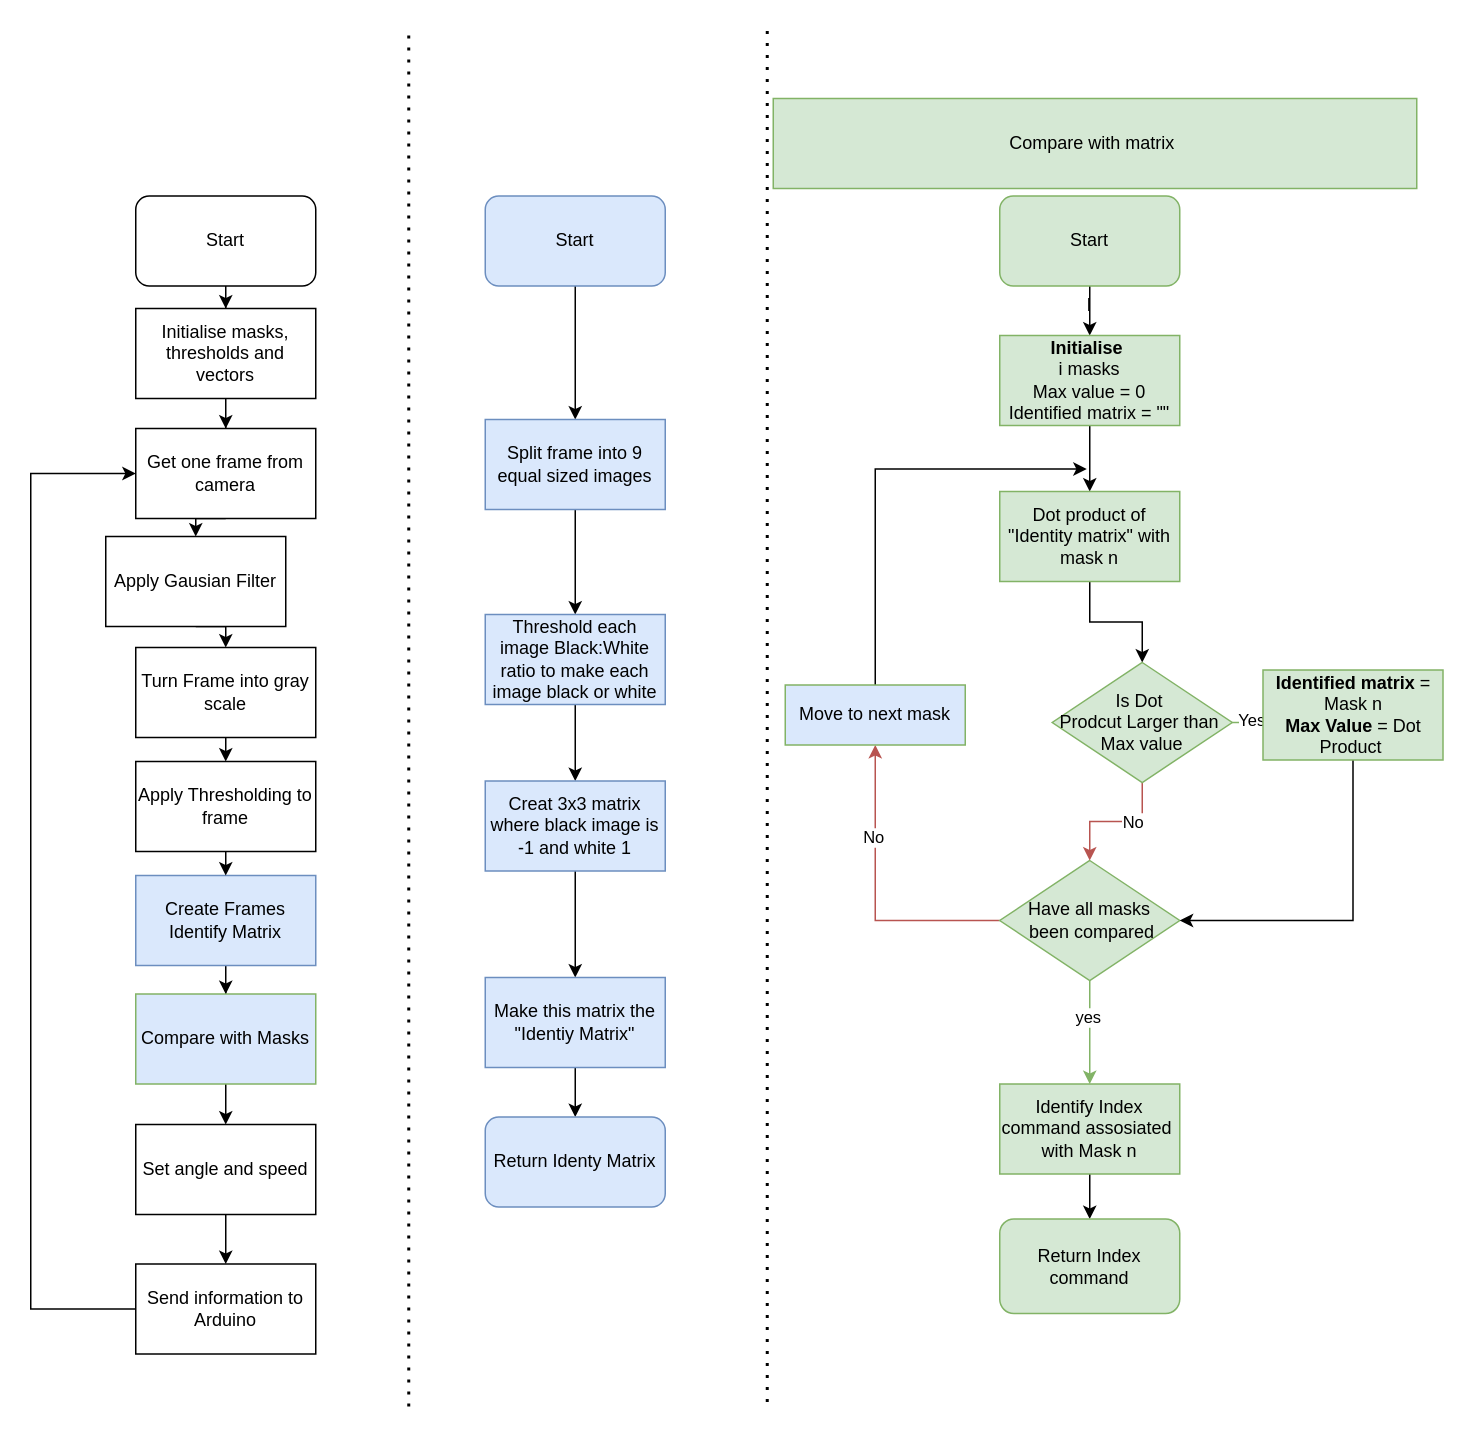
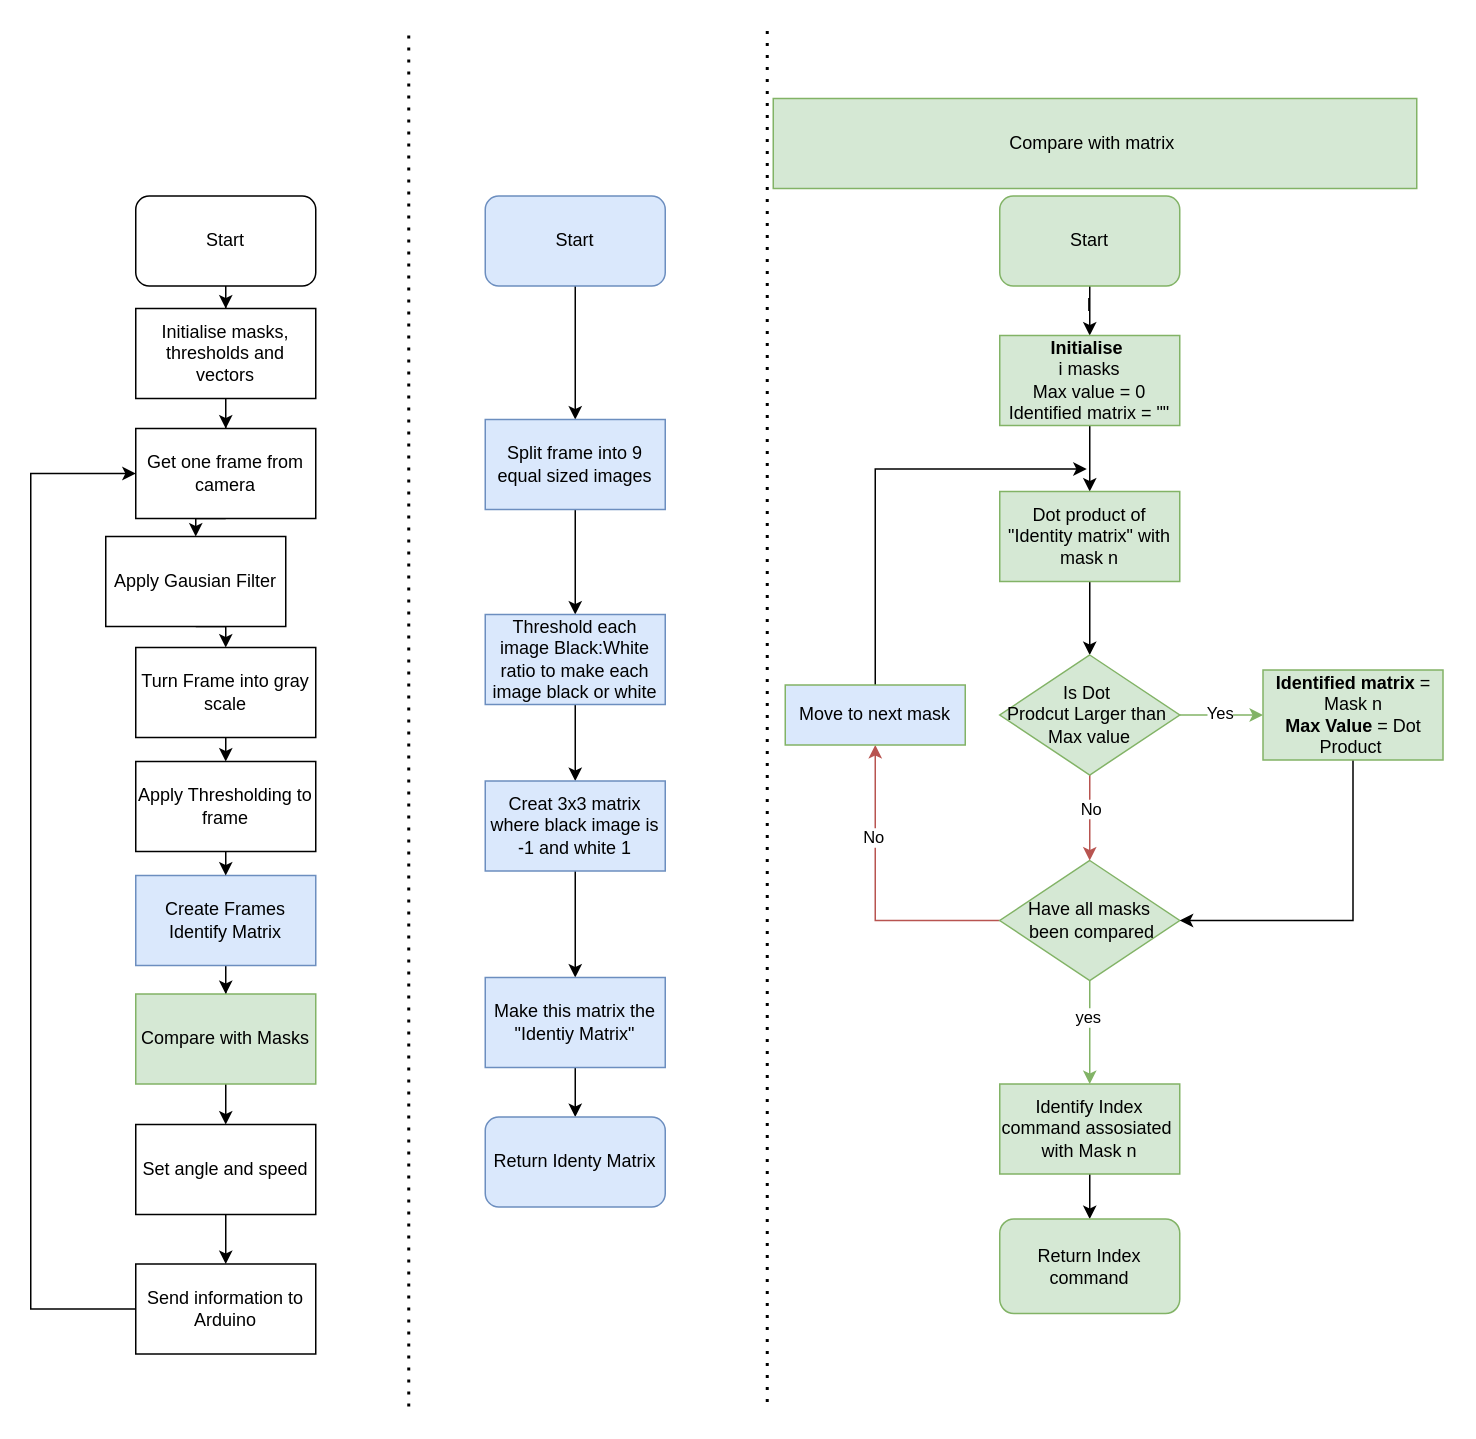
node "Is Dot Prodcut Larger than Max value": moved (1142, 722) -> (1090, 715)
node "Compare with Masks": fillcolor #dae8fc -> #d5e8d4
